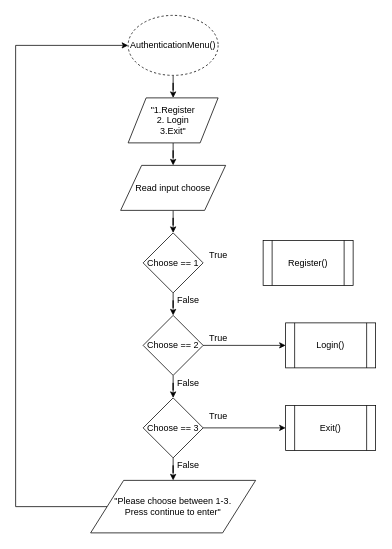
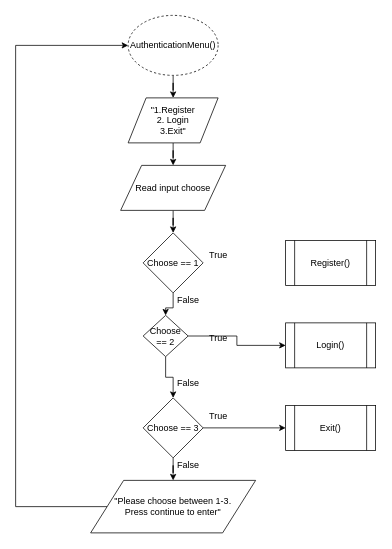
node "Register()": moved (308, 263) -> (330, 263)
node "Choose == 2": size 60x60 -> 45x41
